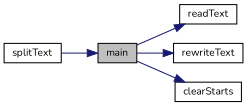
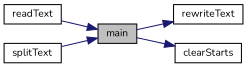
edge "main" -> "readText": reversed
